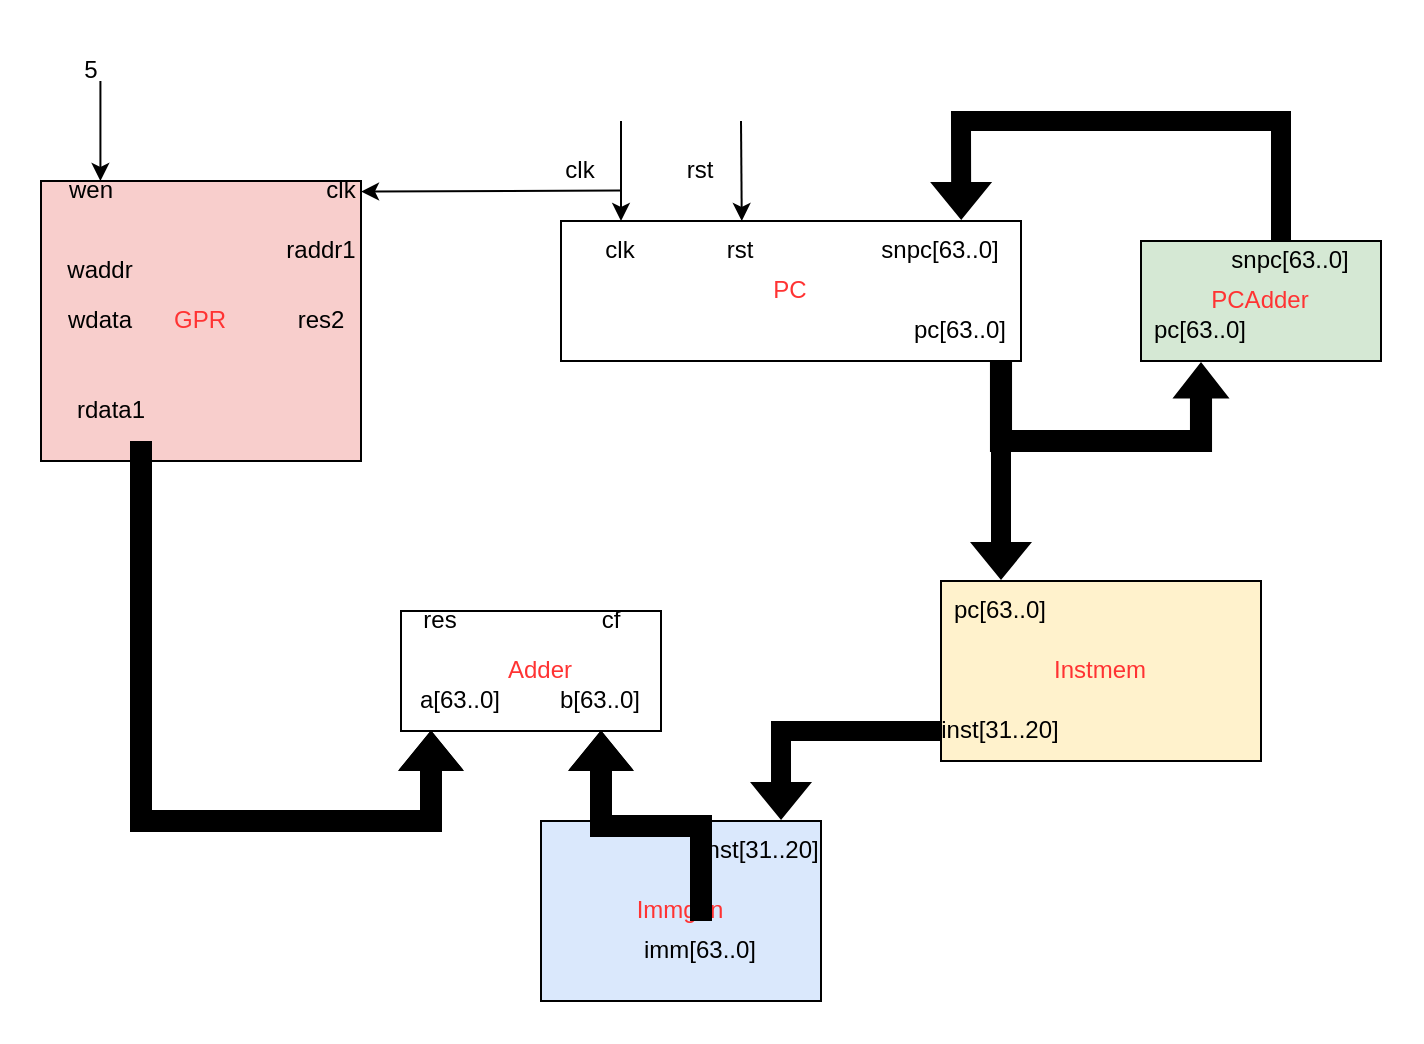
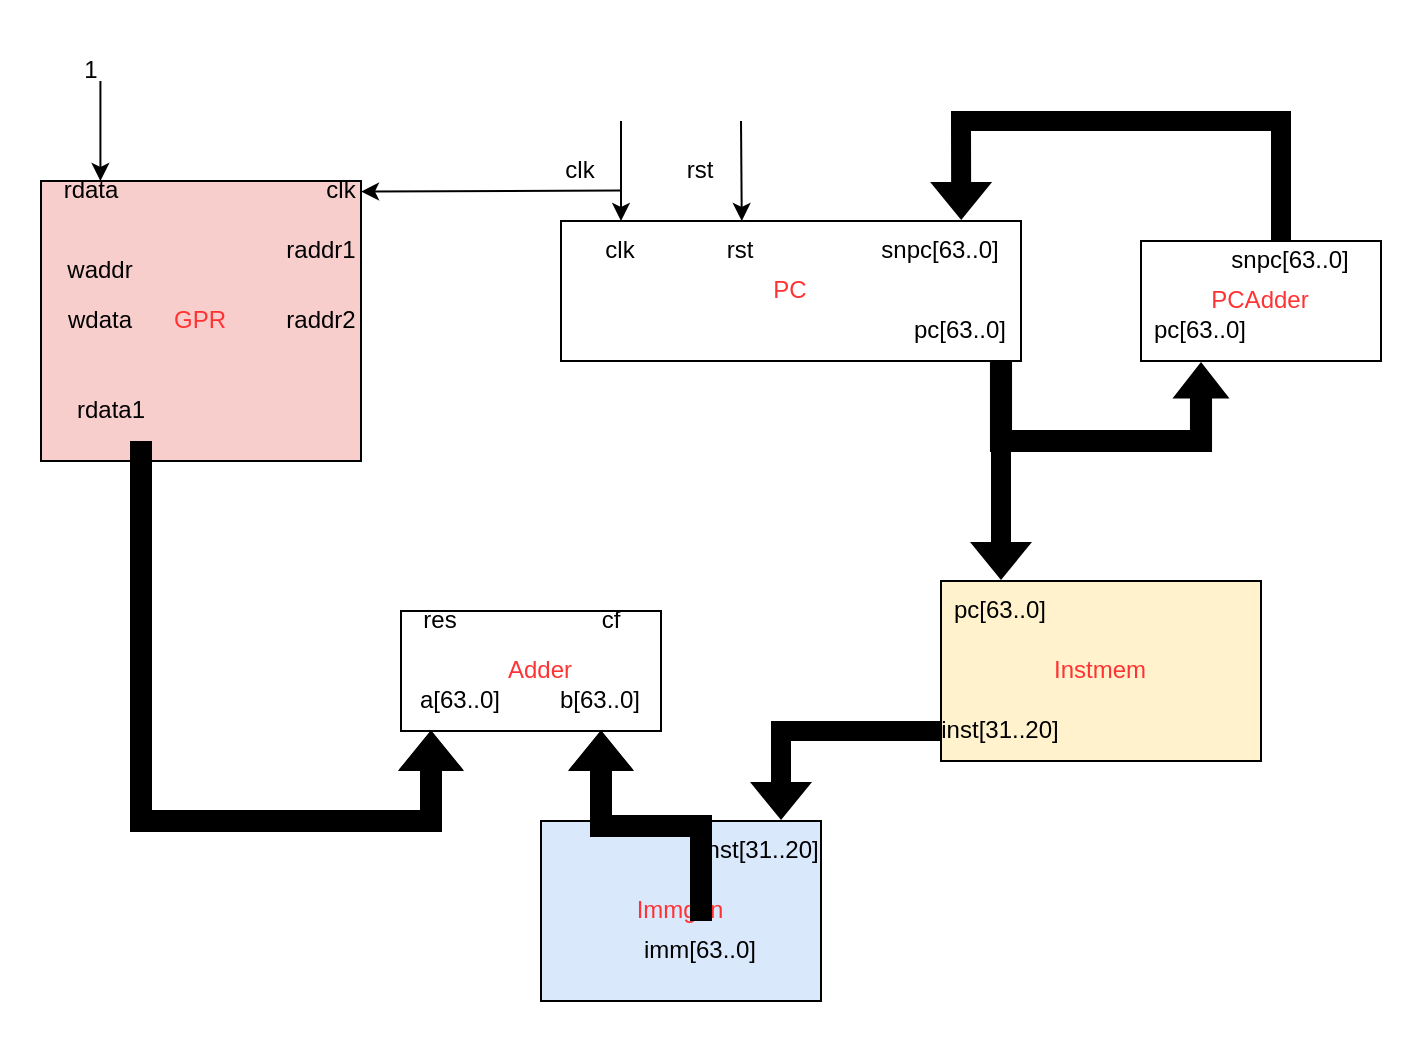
node "5": label "5" -> "1"
node "wen": label "wen" -> "rdata"
node "PCAdder": fillcolor #d5e8d4 -> #ffffff
node "res2": label "res2" -> "raddr2"
